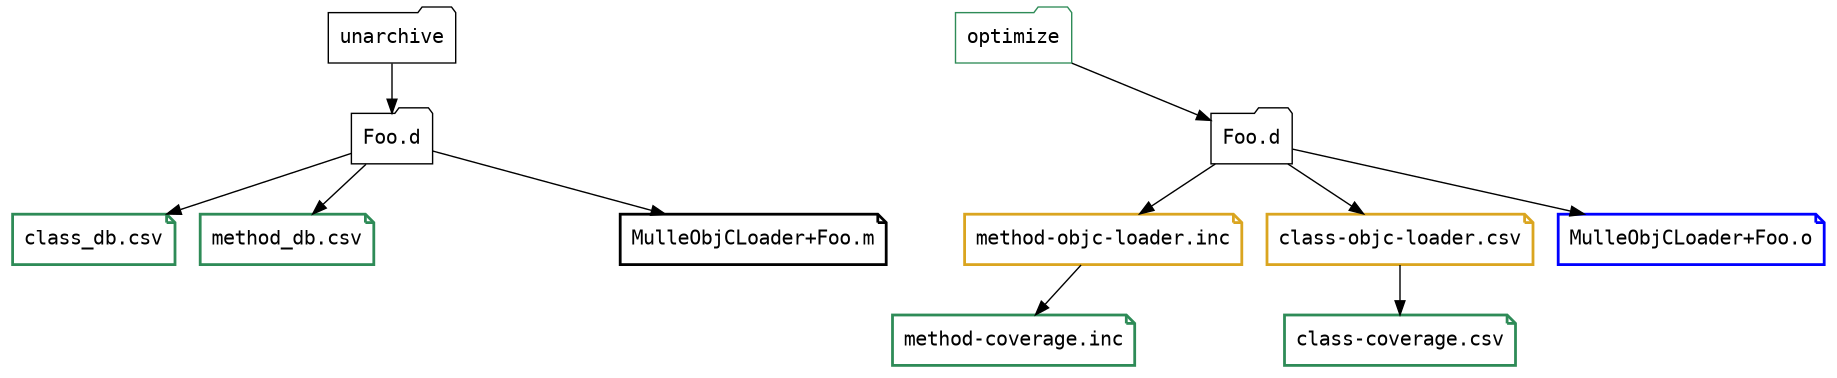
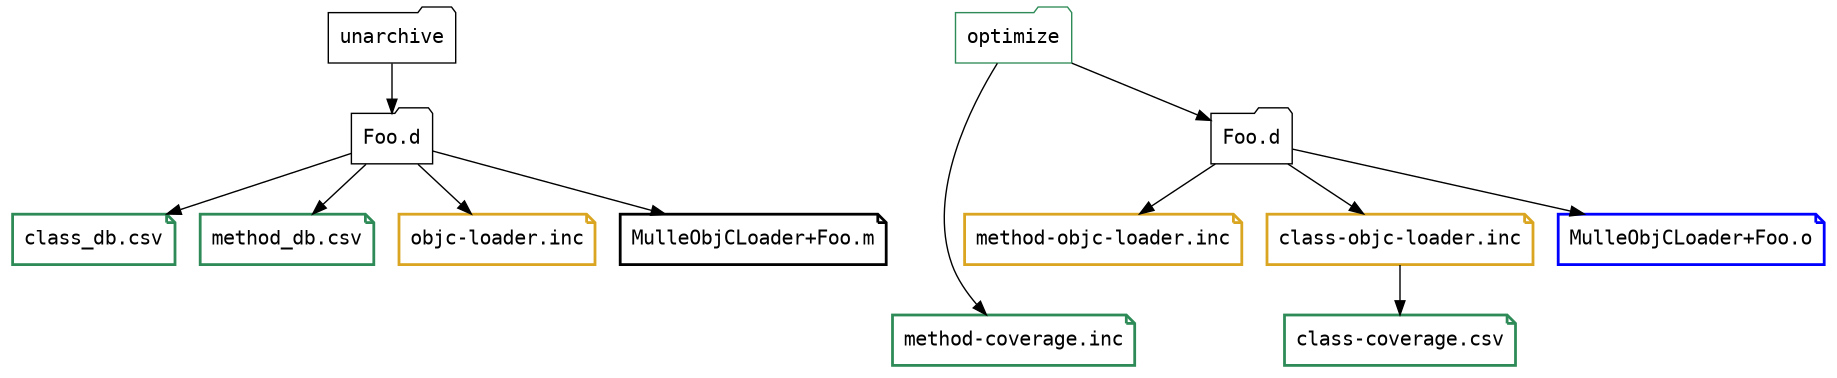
node "objc-loader.inc": added
node "class-objc-loader.csv": label "class-objc-loader.csv" -> "class-objc-loader.inc"
edge "method-objc-loader.inc" -> "method-coverage.inc": now "optimize" -> "method-coverage.inc"
